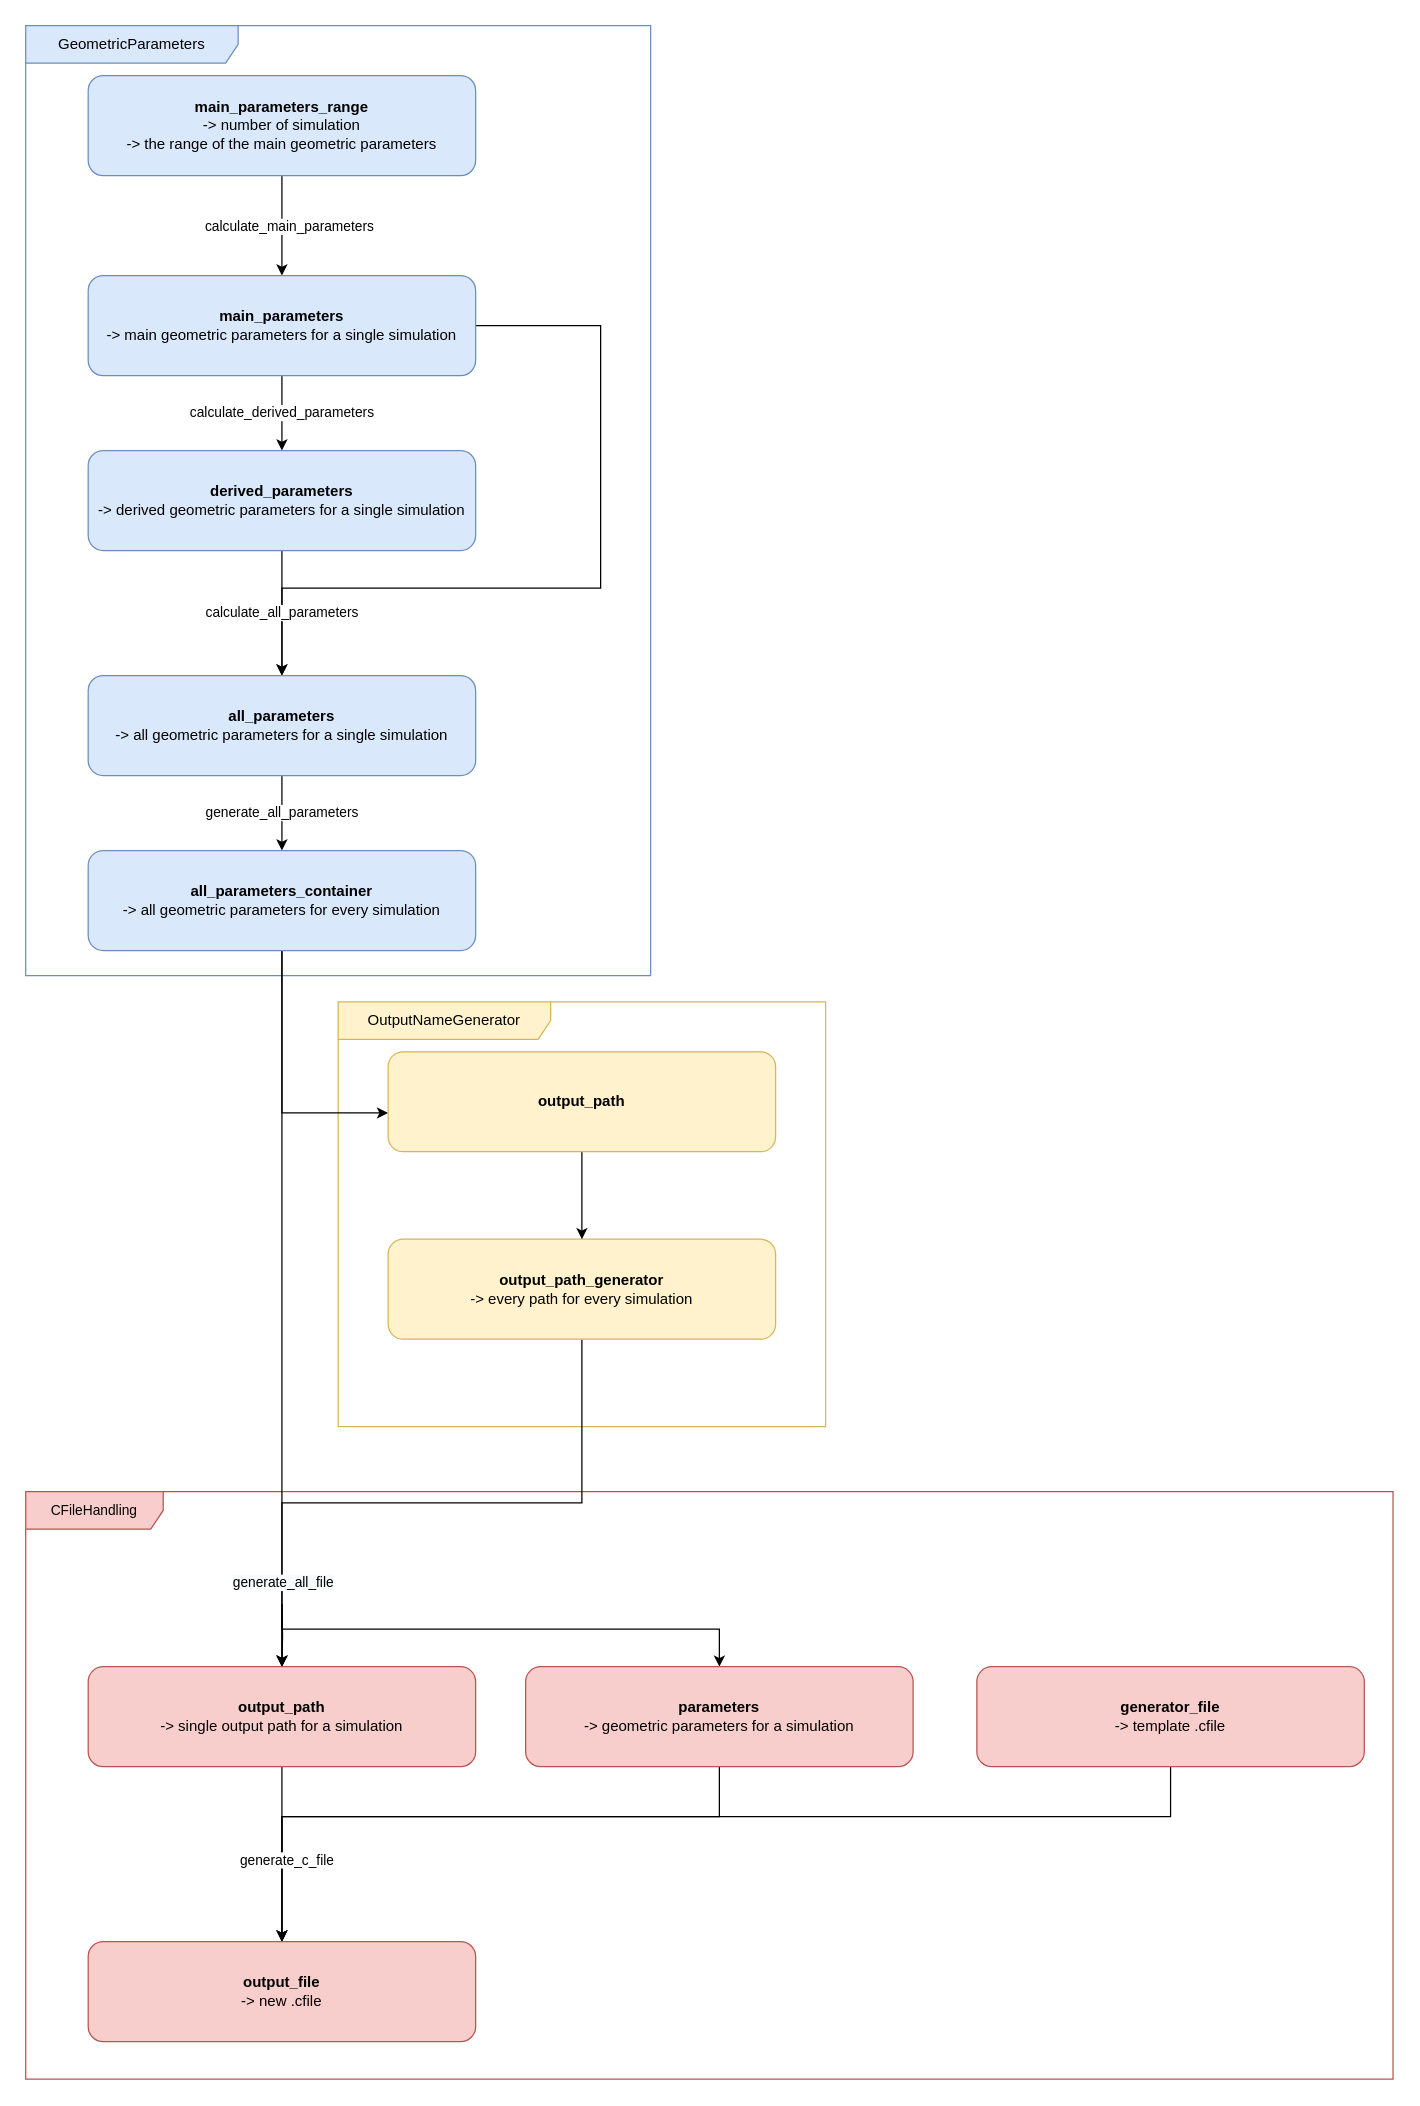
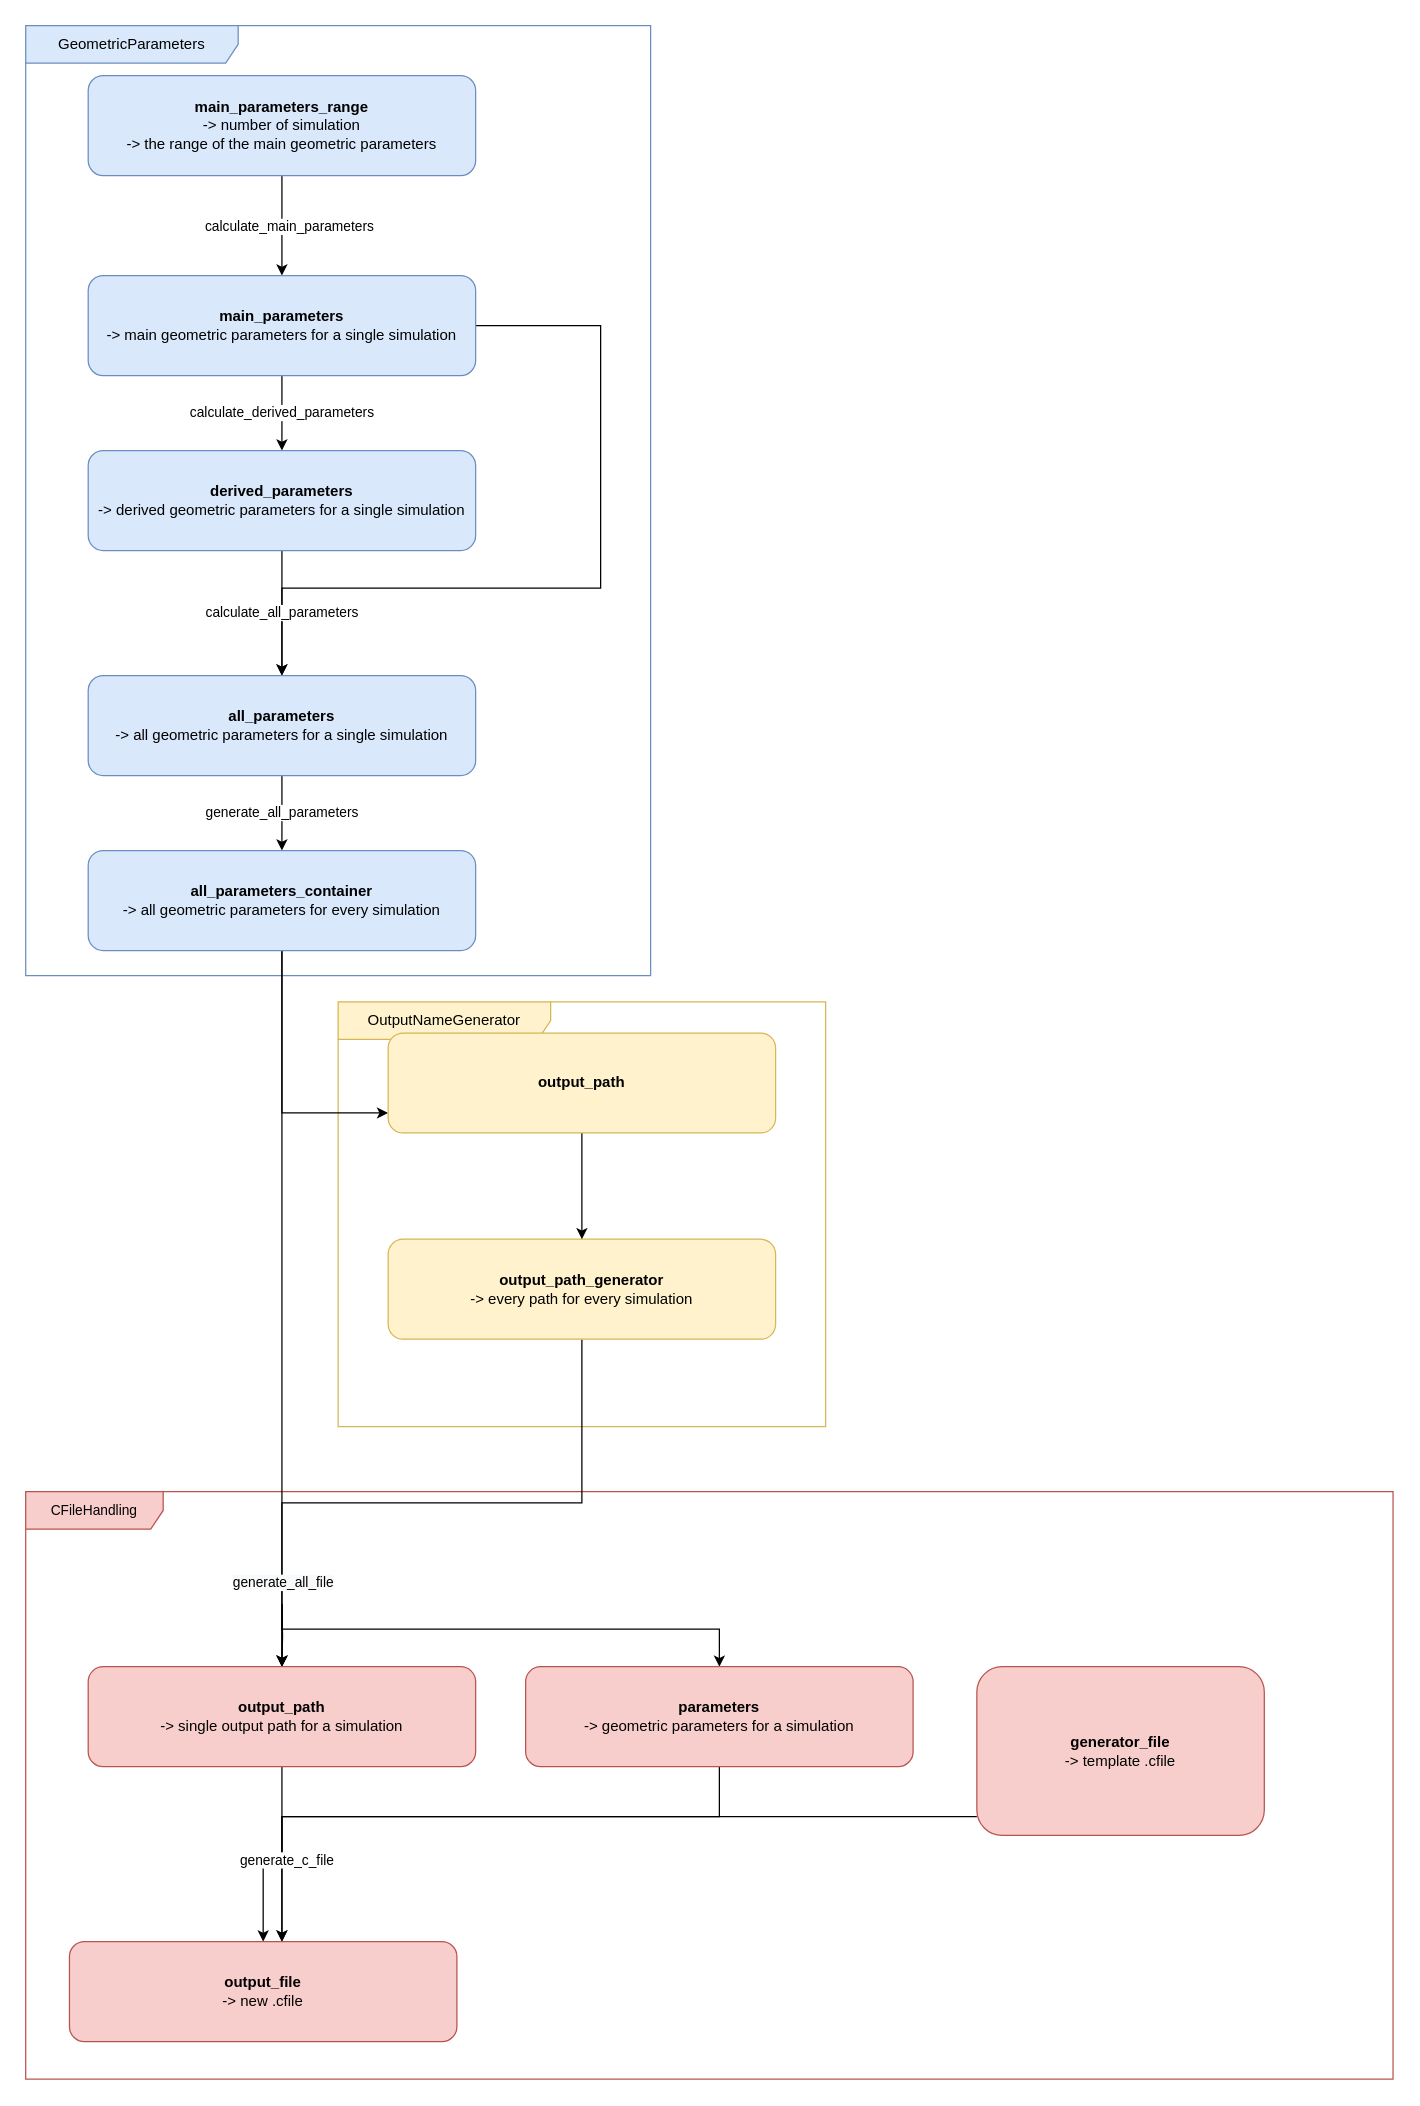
node "output_path": moved (582, 1102) -> (582, 1083)
node "generator_file -> template .cfile": size 388x100 -> 288x169
node "output_file -> new .cfile": moved (282, 1992) -> (263, 1992)
